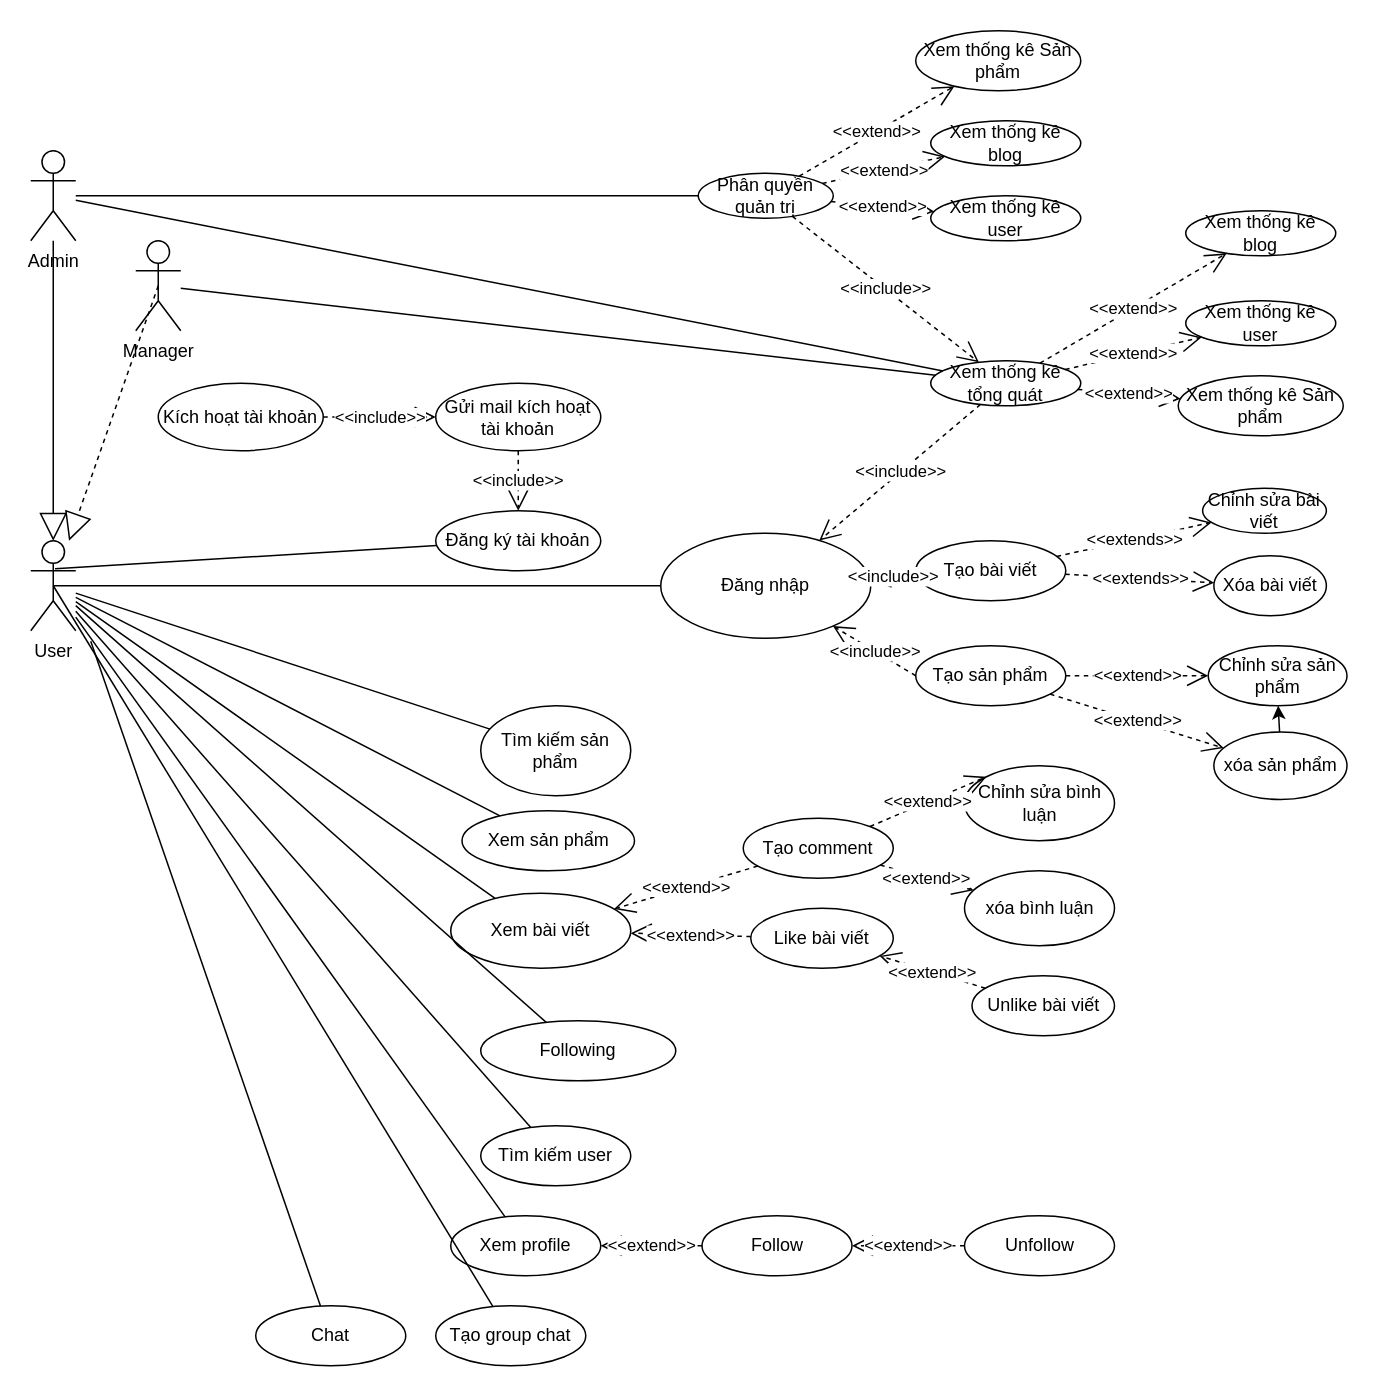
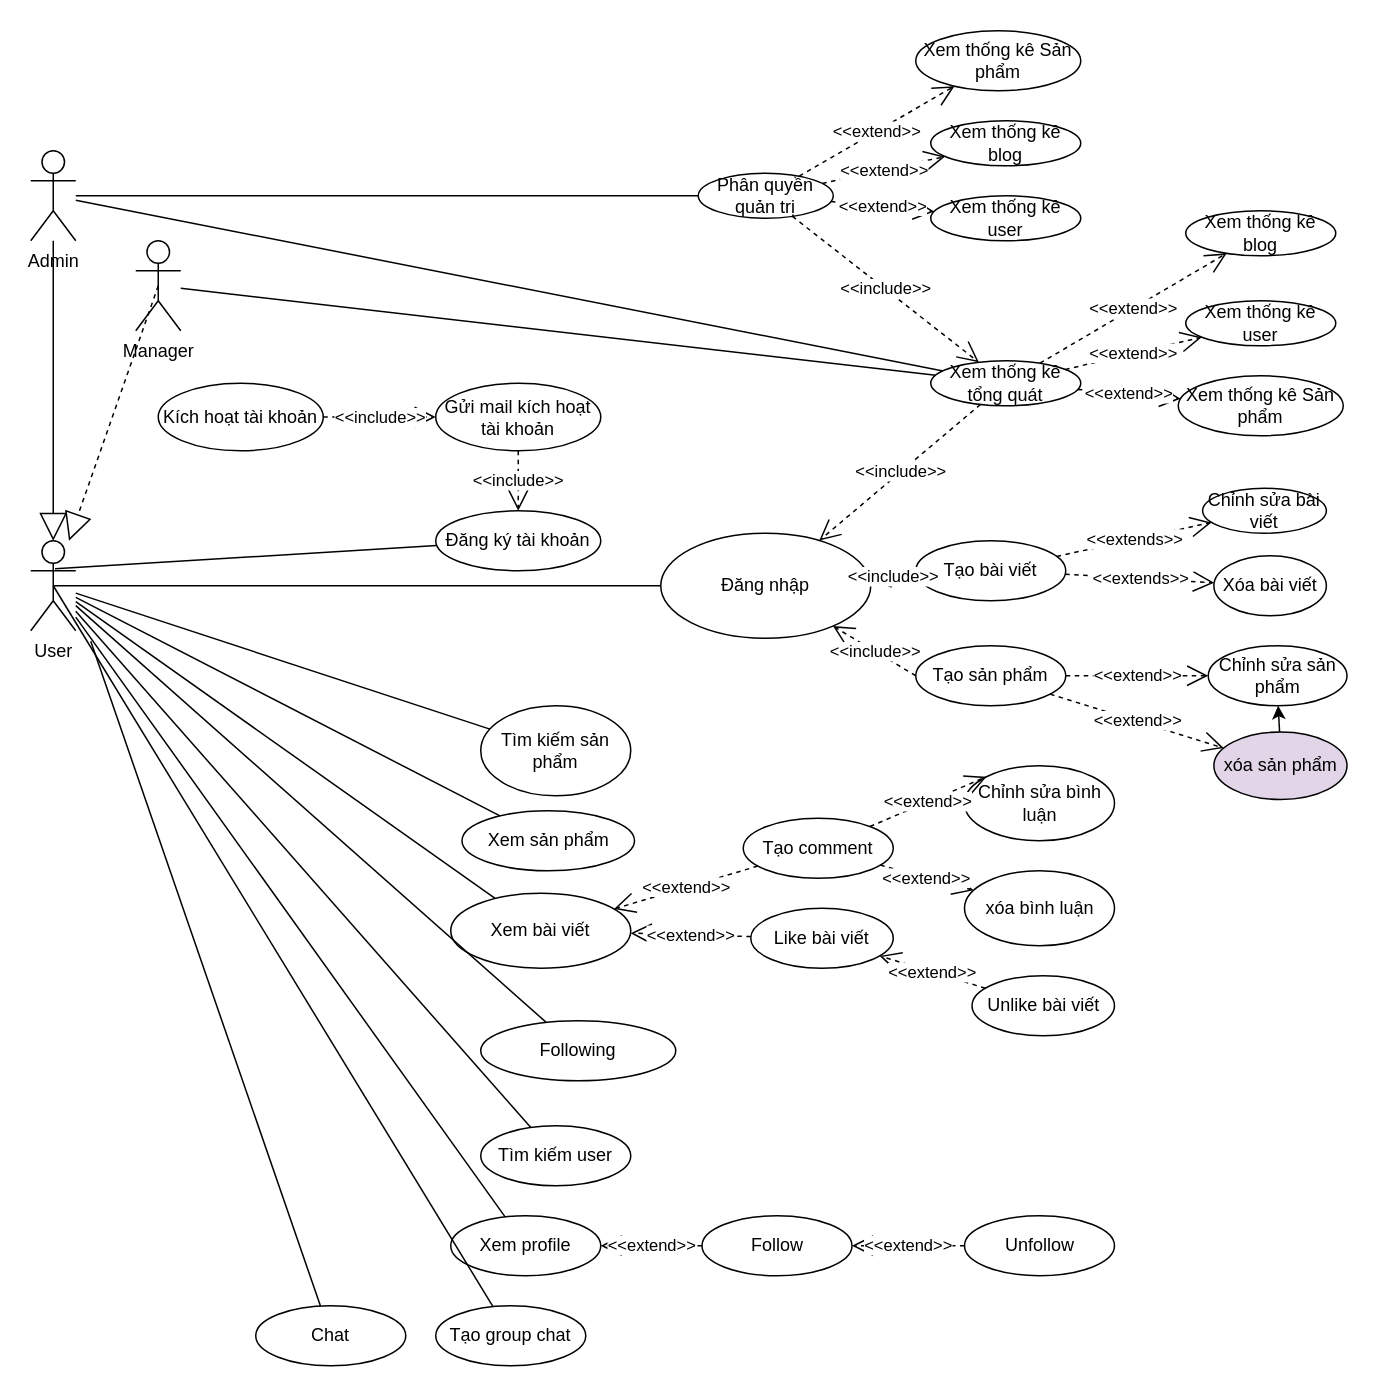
node "xóa sản phẩm": fillcolor #ffffff -> #e1d5e7
